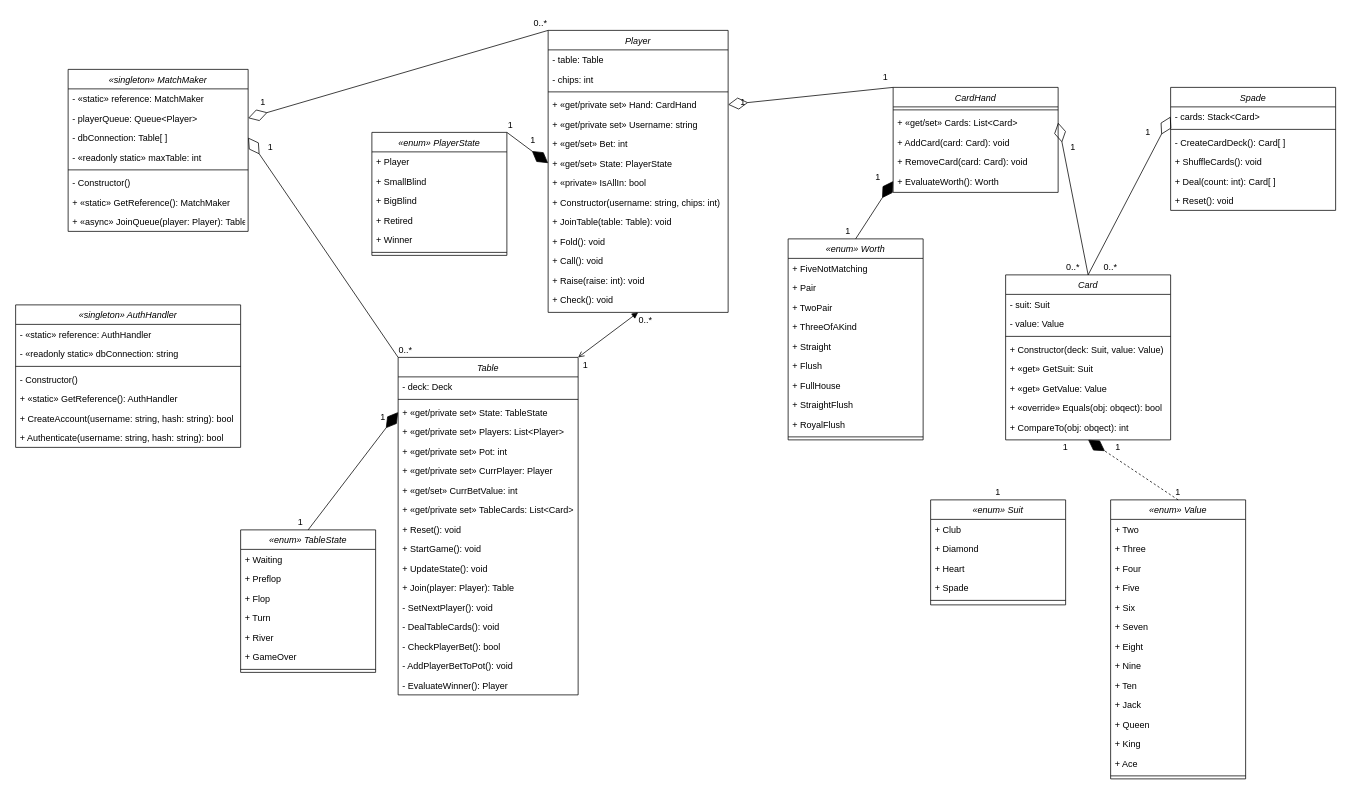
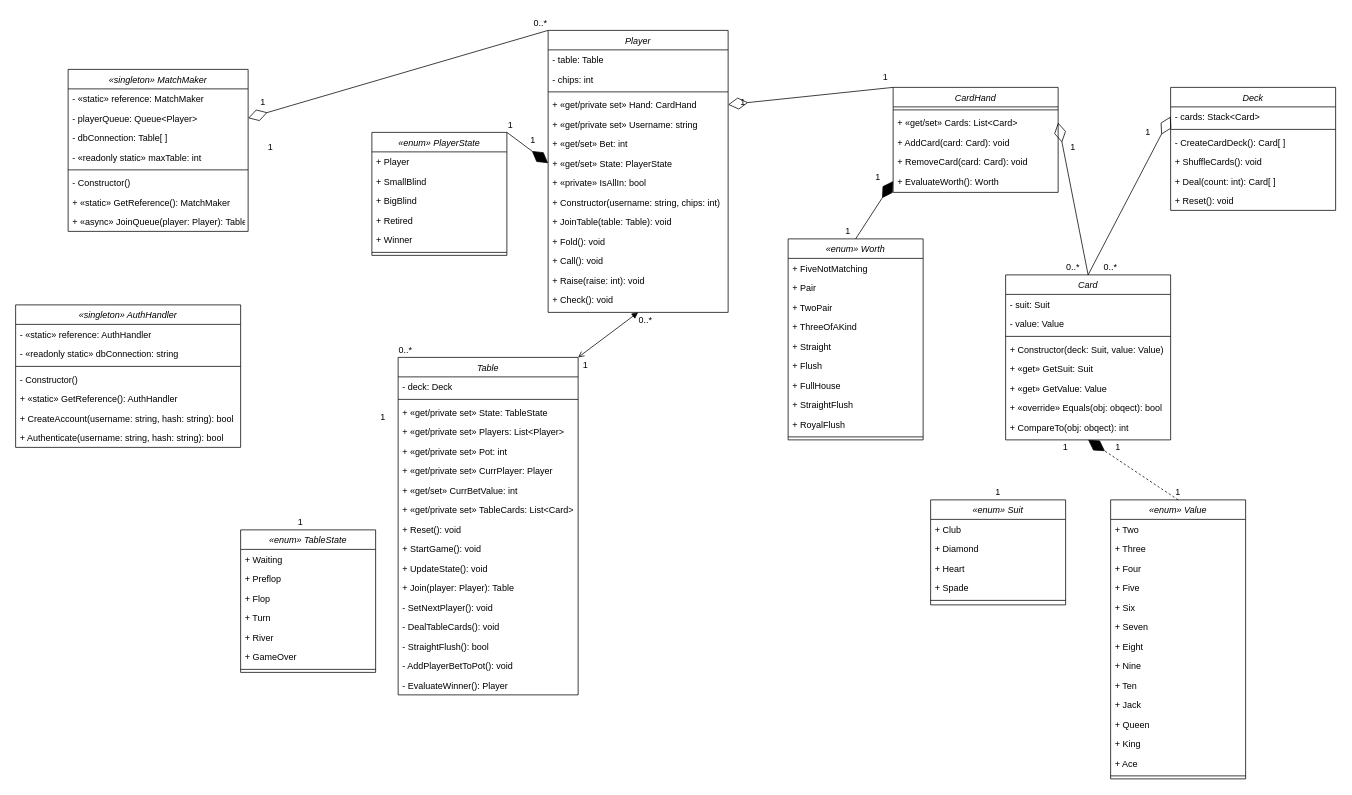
node "Spade": label "Spade" -> "Deck"
edge "Table" -> "- dbConnection: Table[ ]": removed
edge "«enum» TableState" -> "+ «get/private set» State: TableState": removed
node "- CheckPlayerBet(): bool": label "- CheckPlayerBet(): bool" -> "- StraightFlush(): bool"
